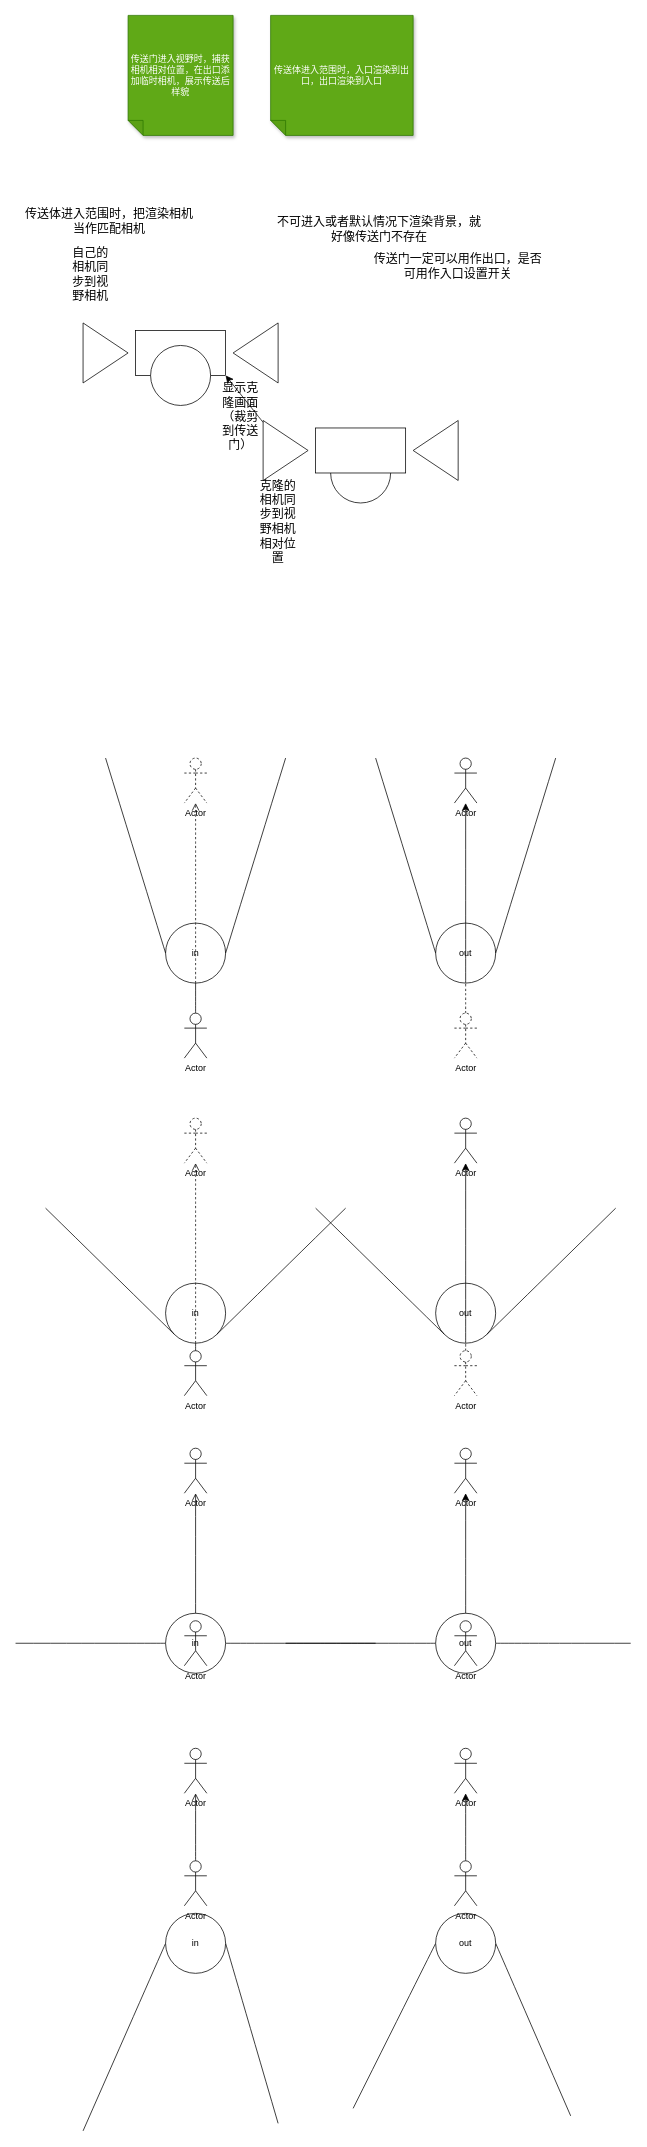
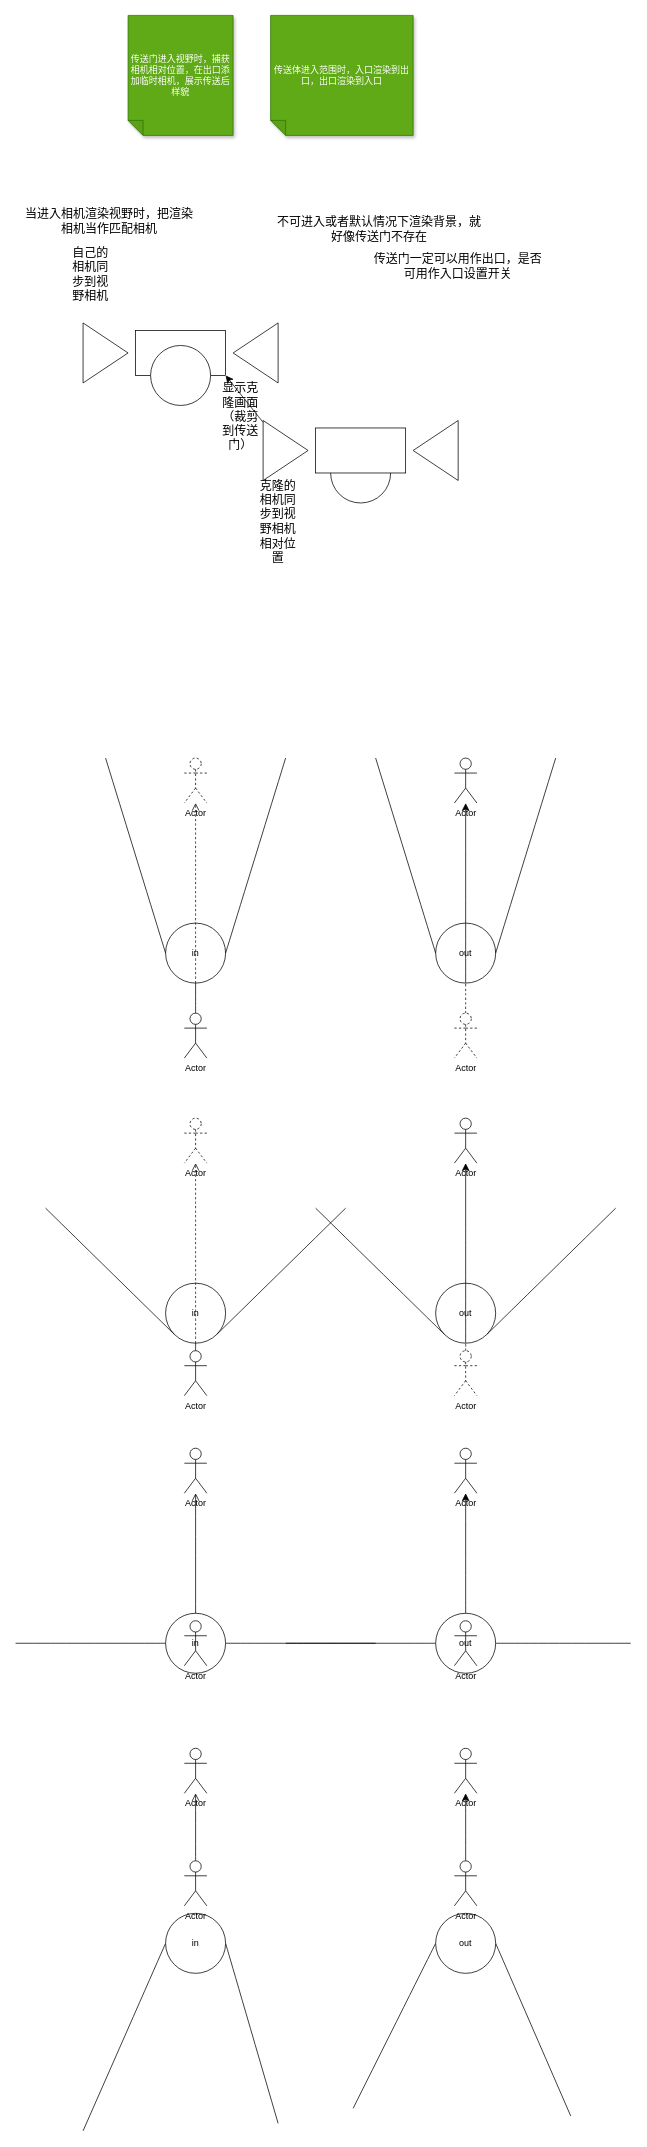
node "传送体进入范围时，把渲染相机当作匹配相机": label "传送体进入范围时，把渲染相机当作匹配相机" -> "当进入相机渲染视野时，把渲染相机当作匹配相机"
